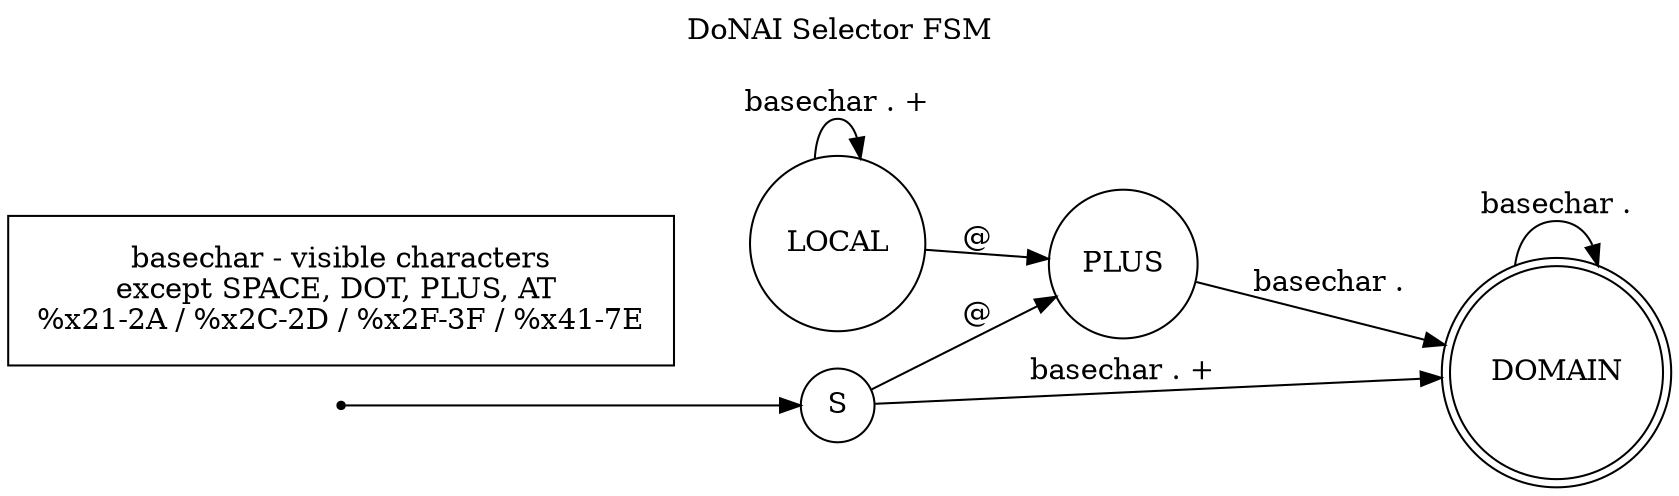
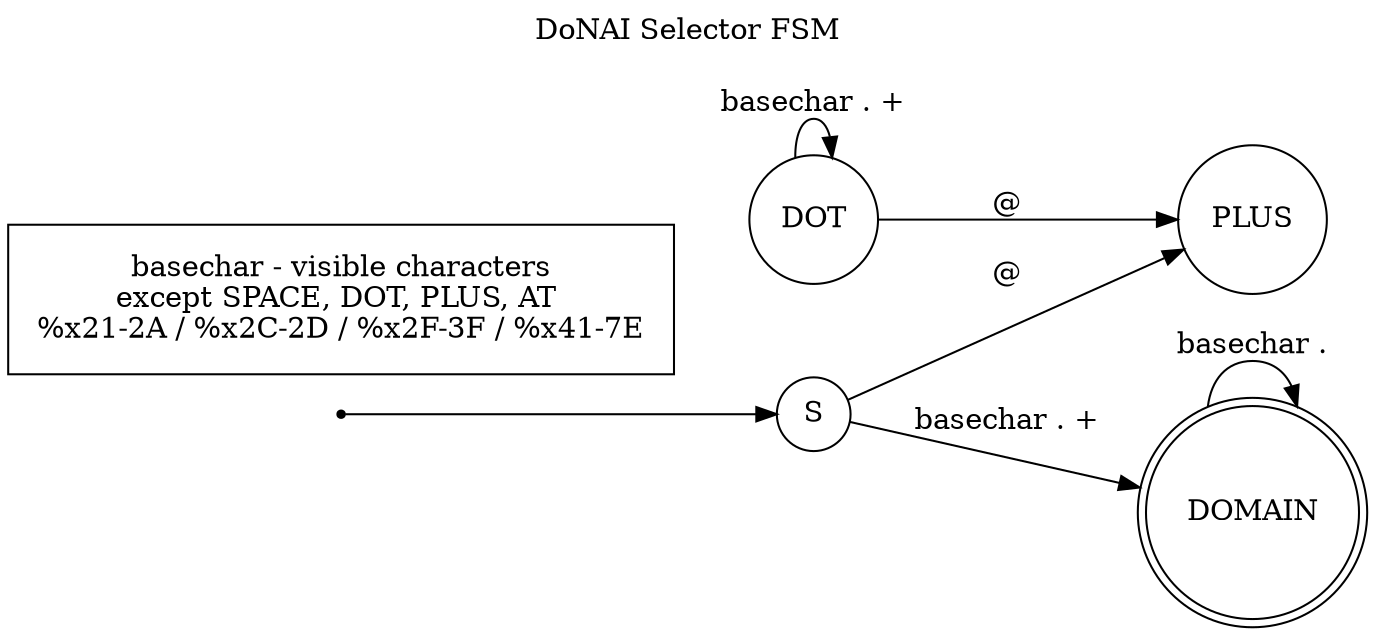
node "LOCAL": label "LOCAL" -> "DOT"
edge "PLUS" -> "DOMAIN": removed, label "basechar ."
